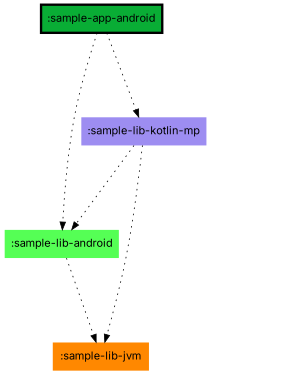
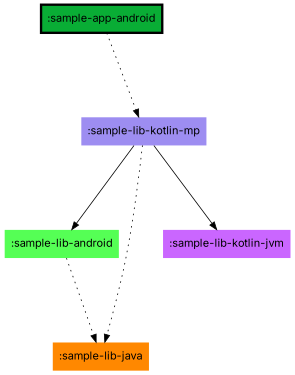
edge ":sample-app-android" -> ":sample-lib-android": removed
edge ":sample-lib-kotlin-mp" -> ":sample-lib-android": style dotted -> solid
node ":sample-lib-kotlin-jvm": added
node ":sample-lib-jvm": label ":sample-lib-jvm" -> ":sample-lib-java"
